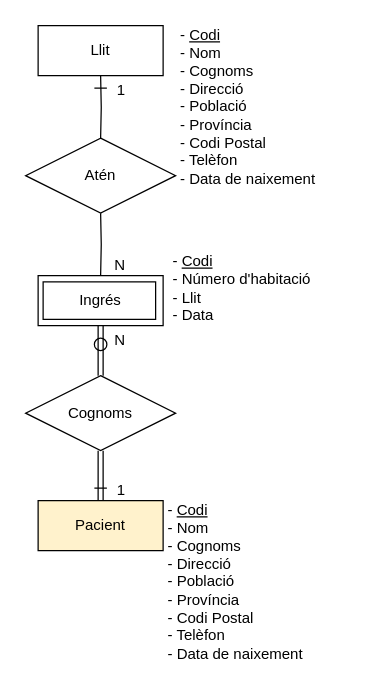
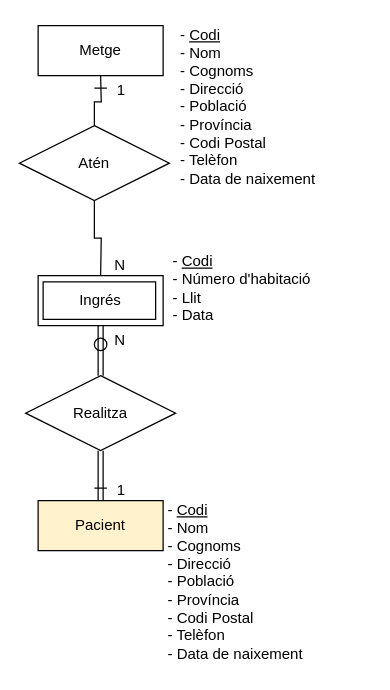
node "Llit": label "Llit" -> "Metge"
node "Atén": moved (101, 176) -> (94, 163)
node "Cognoms": label "Cognoms" -> "Realitza"
